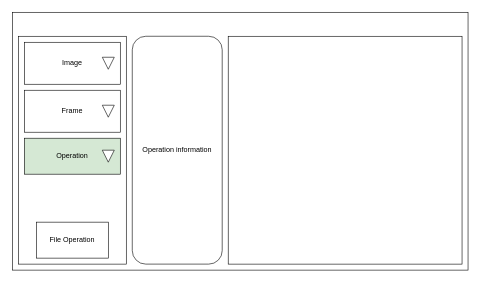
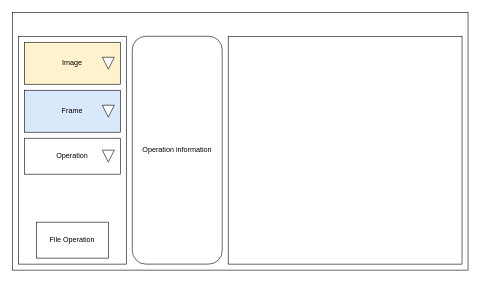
node "Image": fillcolor #ffffff -> #fff2cc
node "Frame": fillcolor #ffffff -> #dae8fc
node "Operation": fillcolor #d5e8d4 -> #ffffff
